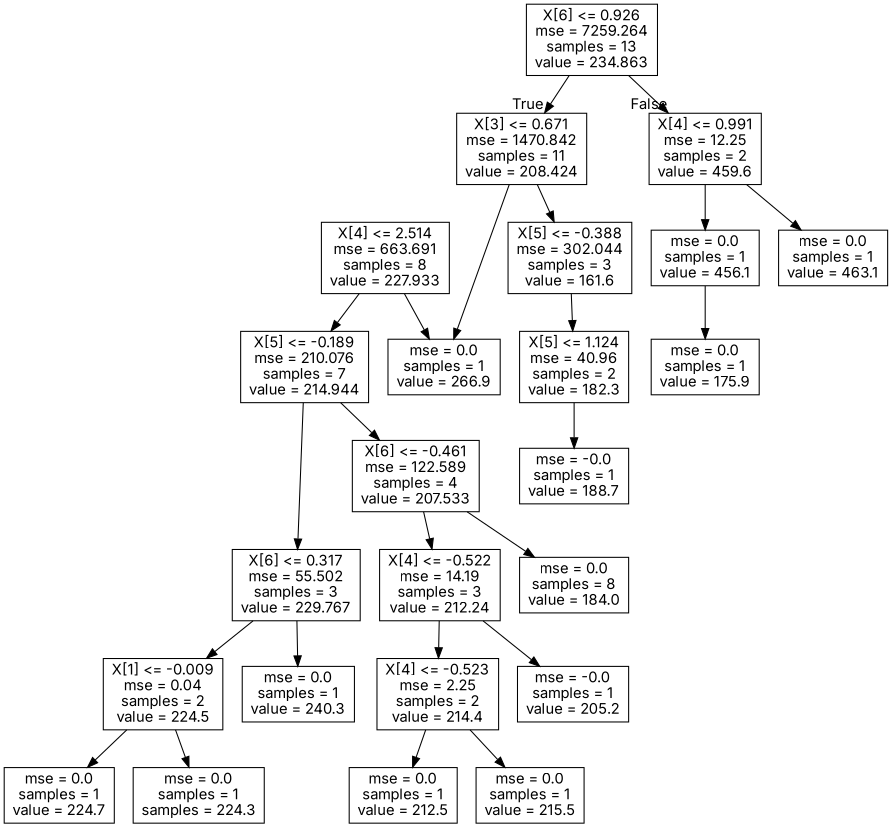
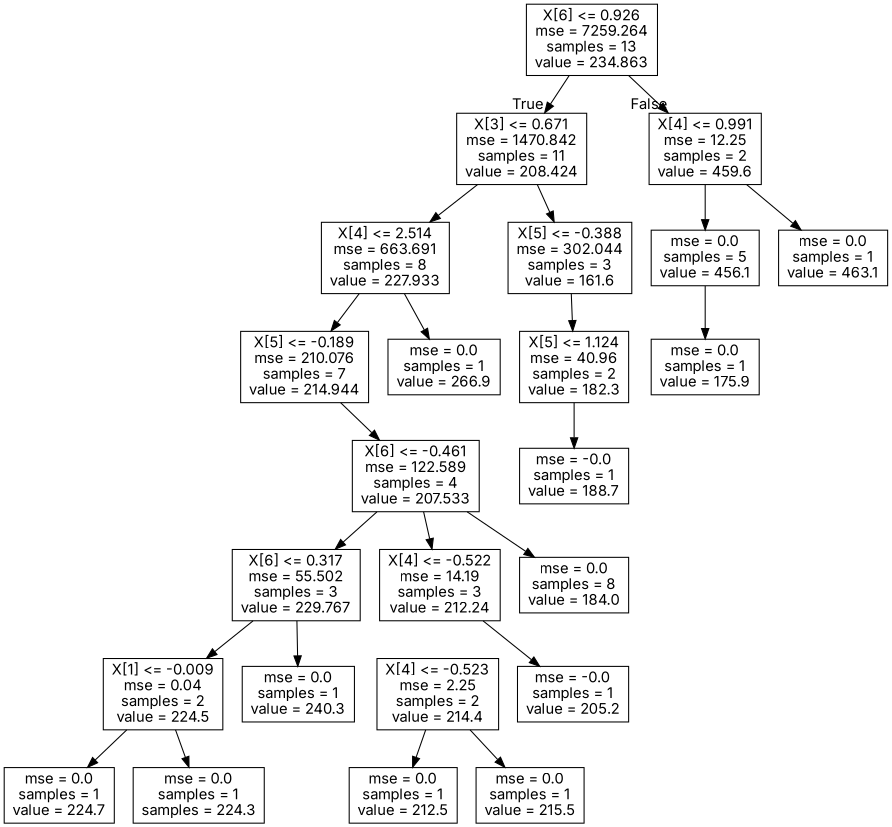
edge "X[3] <= 0.671 mse = 1470.842 samples = 11 value = 208.424" -> "mse = 0.0 samples = 1 value = 266.9": now "X[3] <= 0.671 mse = 1470.842 samples = 11 value = 208.424" -> "X[4] <= 2.514 mse = 663.691 samples = 8 value = 227.933"
node "mse = 0.0 samples = 1 value = 456.1": label "mse = 0.0 samples = 1 value = 456.1" -> "mse = 0.0 samples = 5 value = 456.1"
edge "X[5] <= -0.189 mse = 210.076 samples = 7 value = 214.944" -> "X[6] <= 0.317 mse = 55.502 samples = 3 value = 229.767": now "X[6] <= -0.461 mse = 122.589 samples = 4 value = 207.533" -> "X[6] <= 0.317 mse = 55.502 samples = 3 value = 229.767"
edge "X[4] <= -0.522 mse = 14.19 samples = 3 value = 212.24" -> "X[4] <= -0.523 mse = 2.25 samples = 2 value = 214.4": removed
